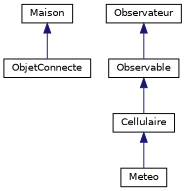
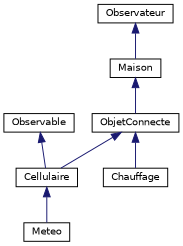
edge "Observable" -> "Observateur": now "Maison" -> "Observateur"
edge "Cellulaire" -> "ObjetConnecte": added
node "Chauffage": added
